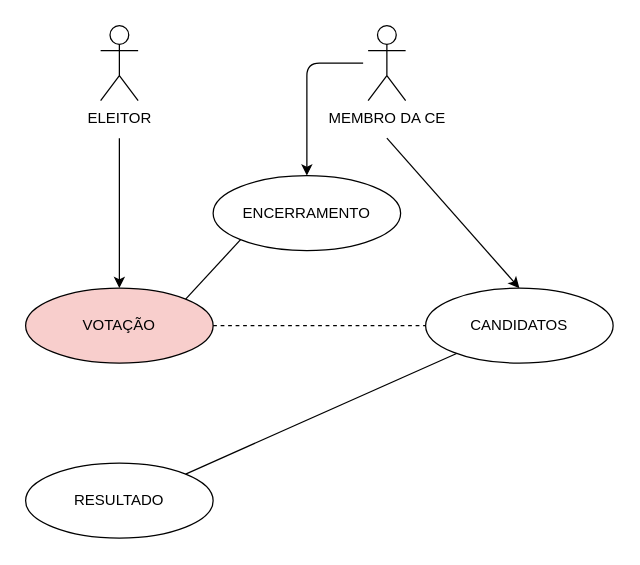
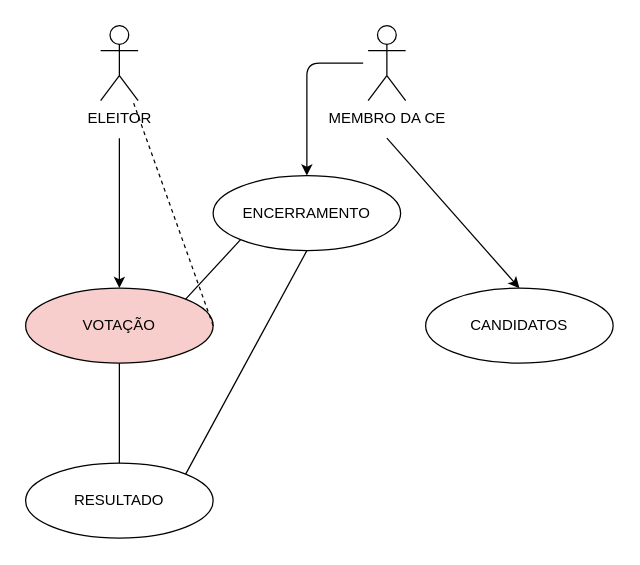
edge "VOTAÇÃO" -- "CANDIDATOS": now "VOTAÇÃO" -- "ELEITOR"
edge "VOTAÇÃO" -- "RESULTADO": added
edge "CANDIDATOS" -- "RESULTADO": now "ENCERRAMENTO" -- "RESULTADO"
